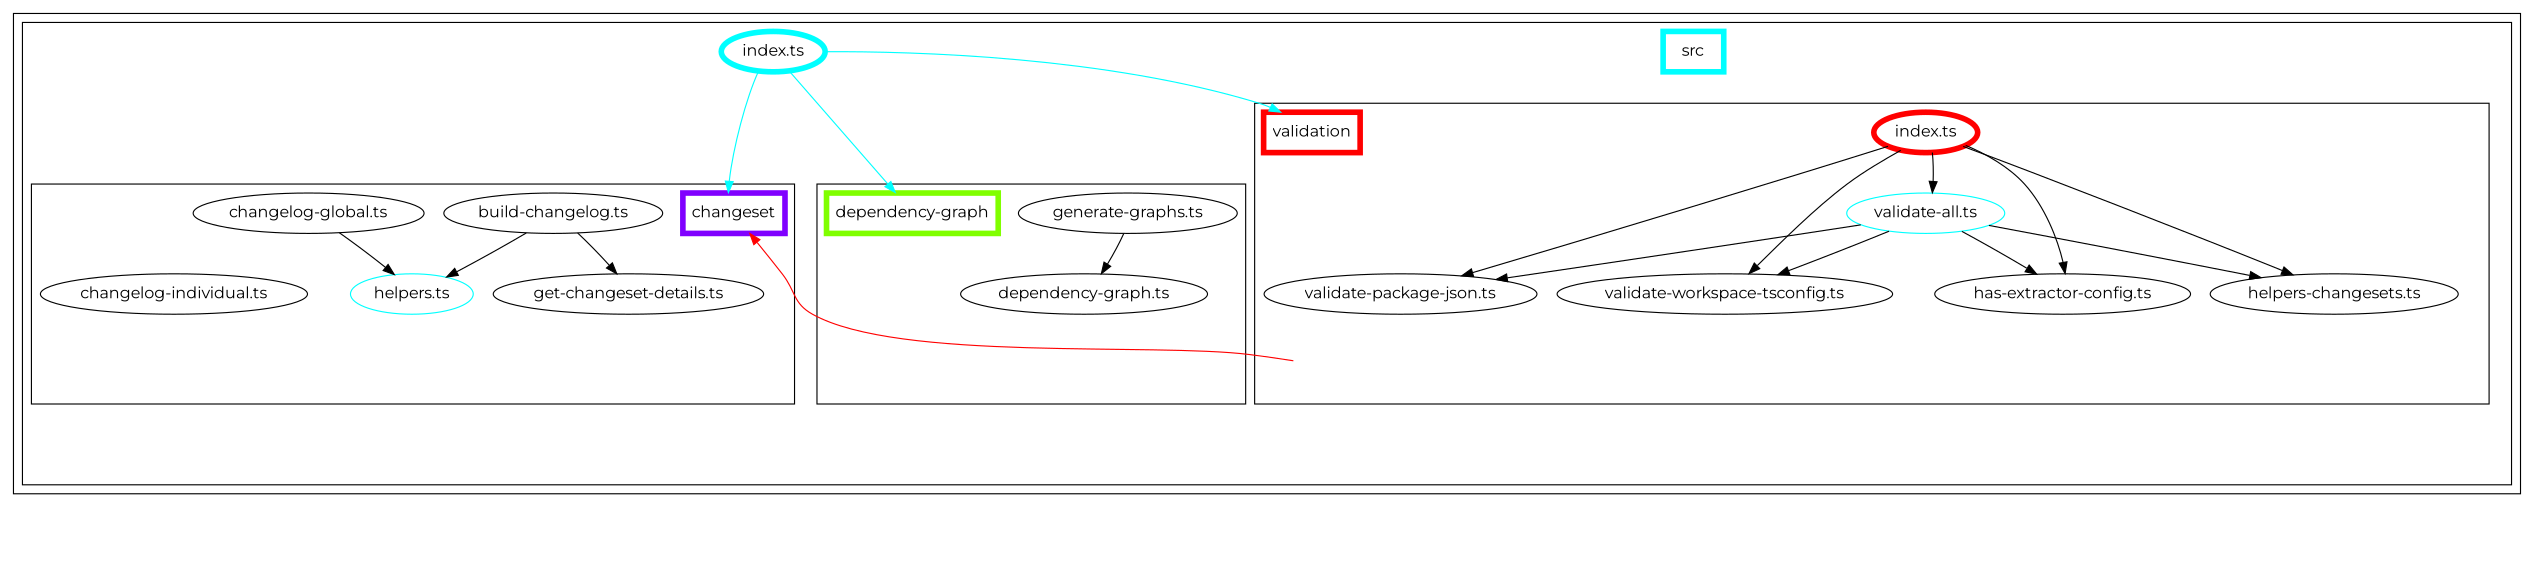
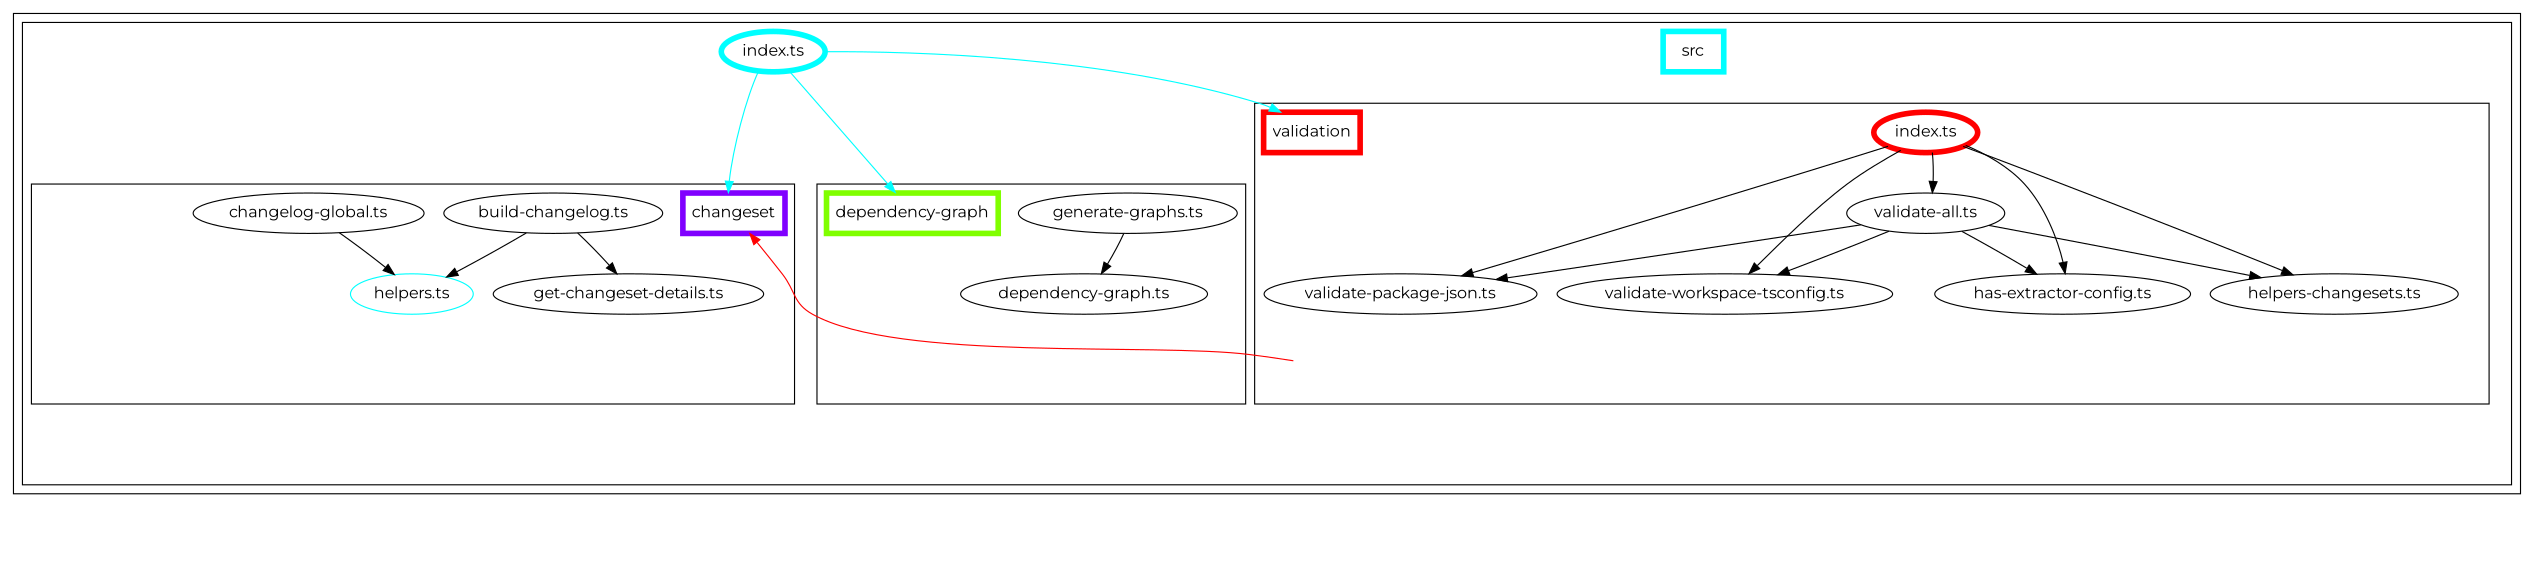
node "validate-all.ts": color #00ffff -> black
node "changelog-individual.ts": removed
